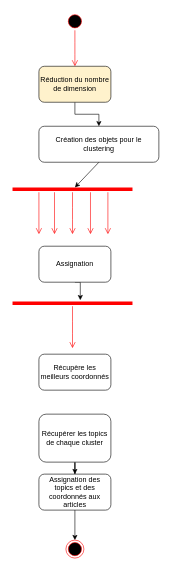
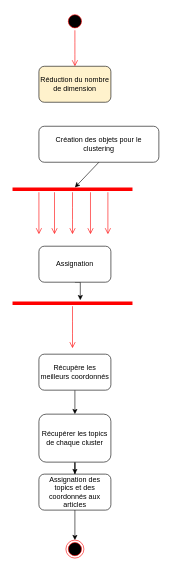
edge "Réduction du nombre de dimension" -> "Création des objets pour le clustering": removed
edge "Récupère les meilleurs coordonnés" -> "Récupérer les topics de chaque cluster": added
